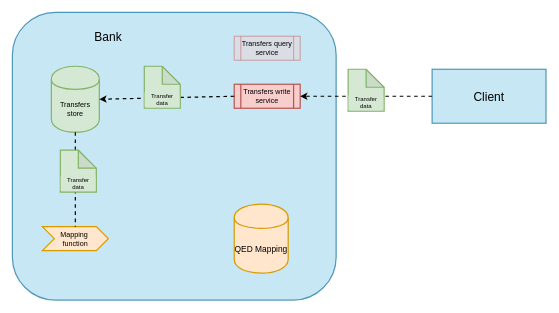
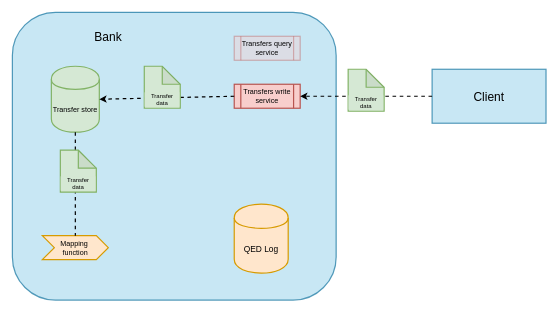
node "Transfers store": label "Transfers store" -> "Transfer store"
node "Mapping function": moved (75, 239) -> (75, 248)
node "QED Mapping": label "QED Mapping" -> "QED Log"
